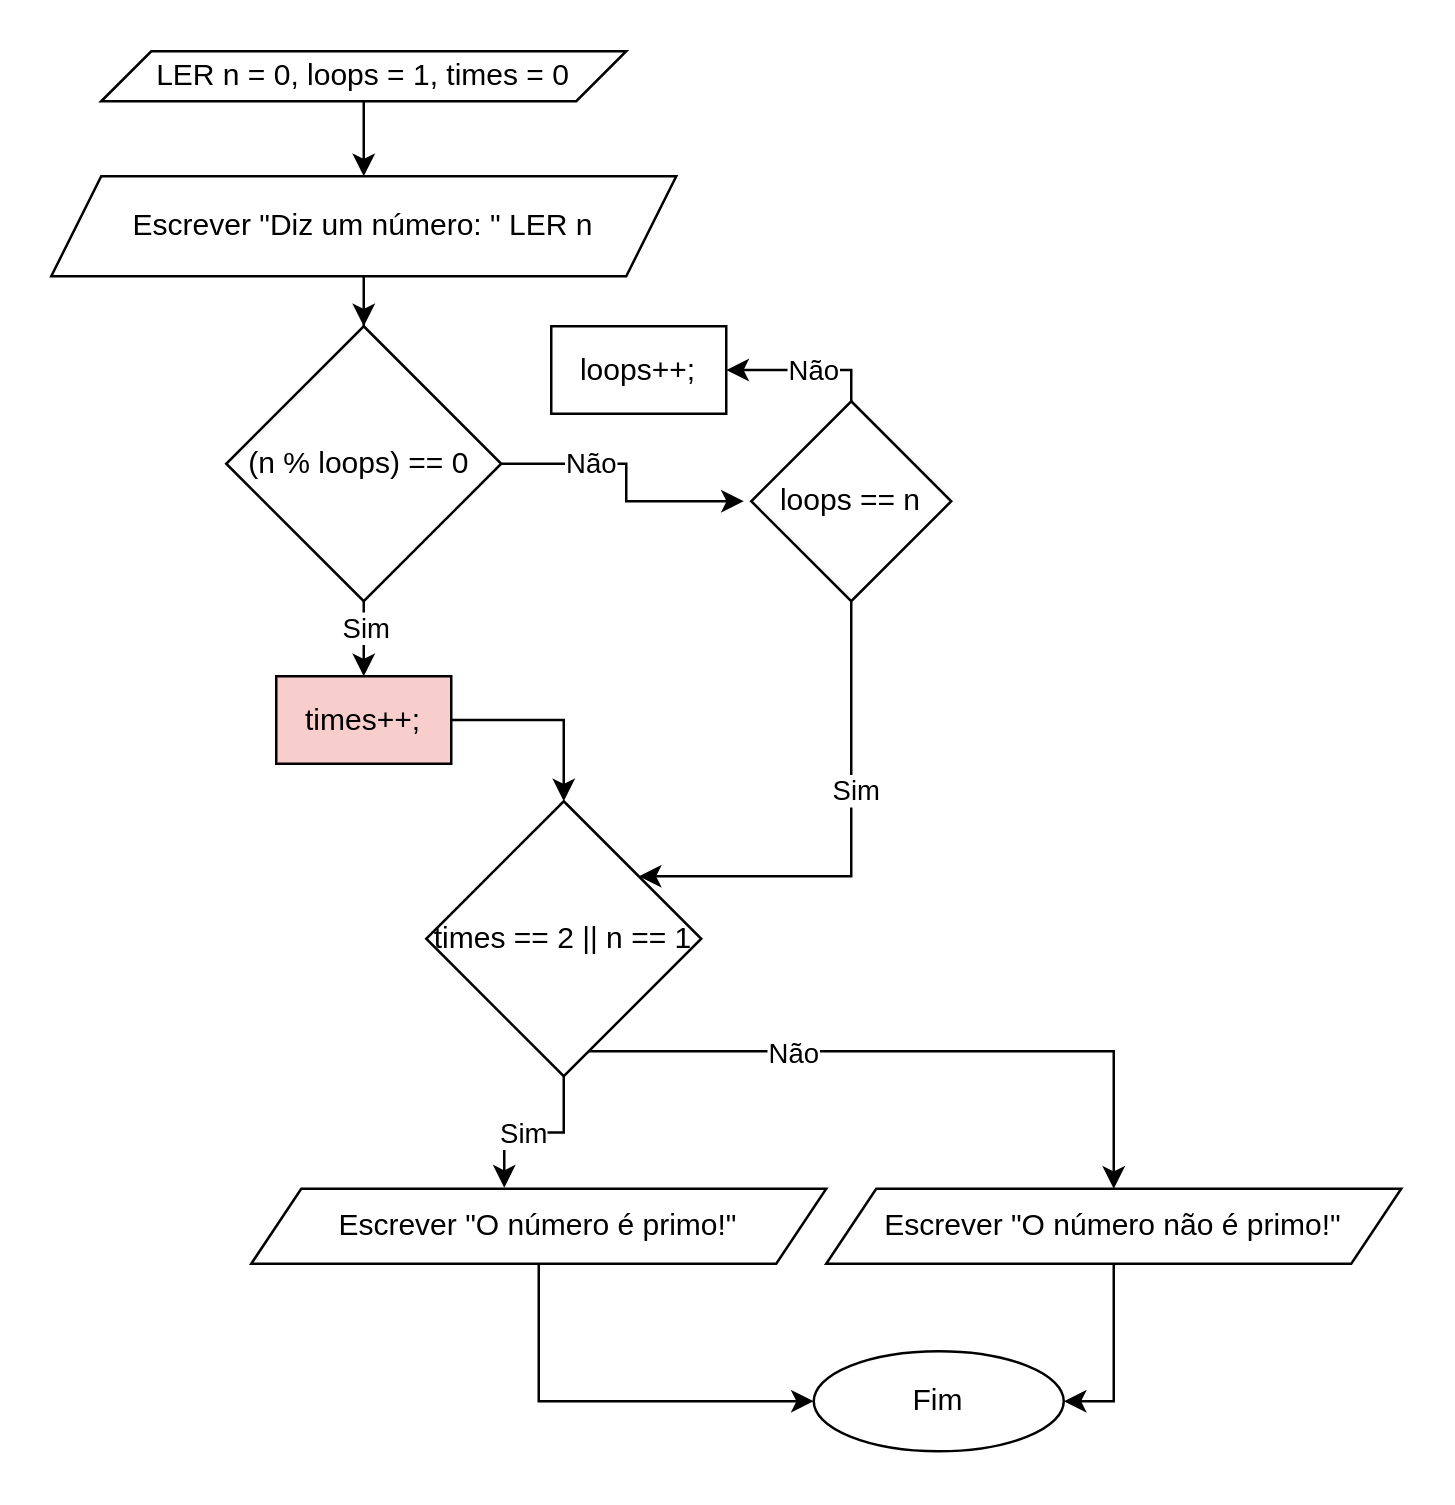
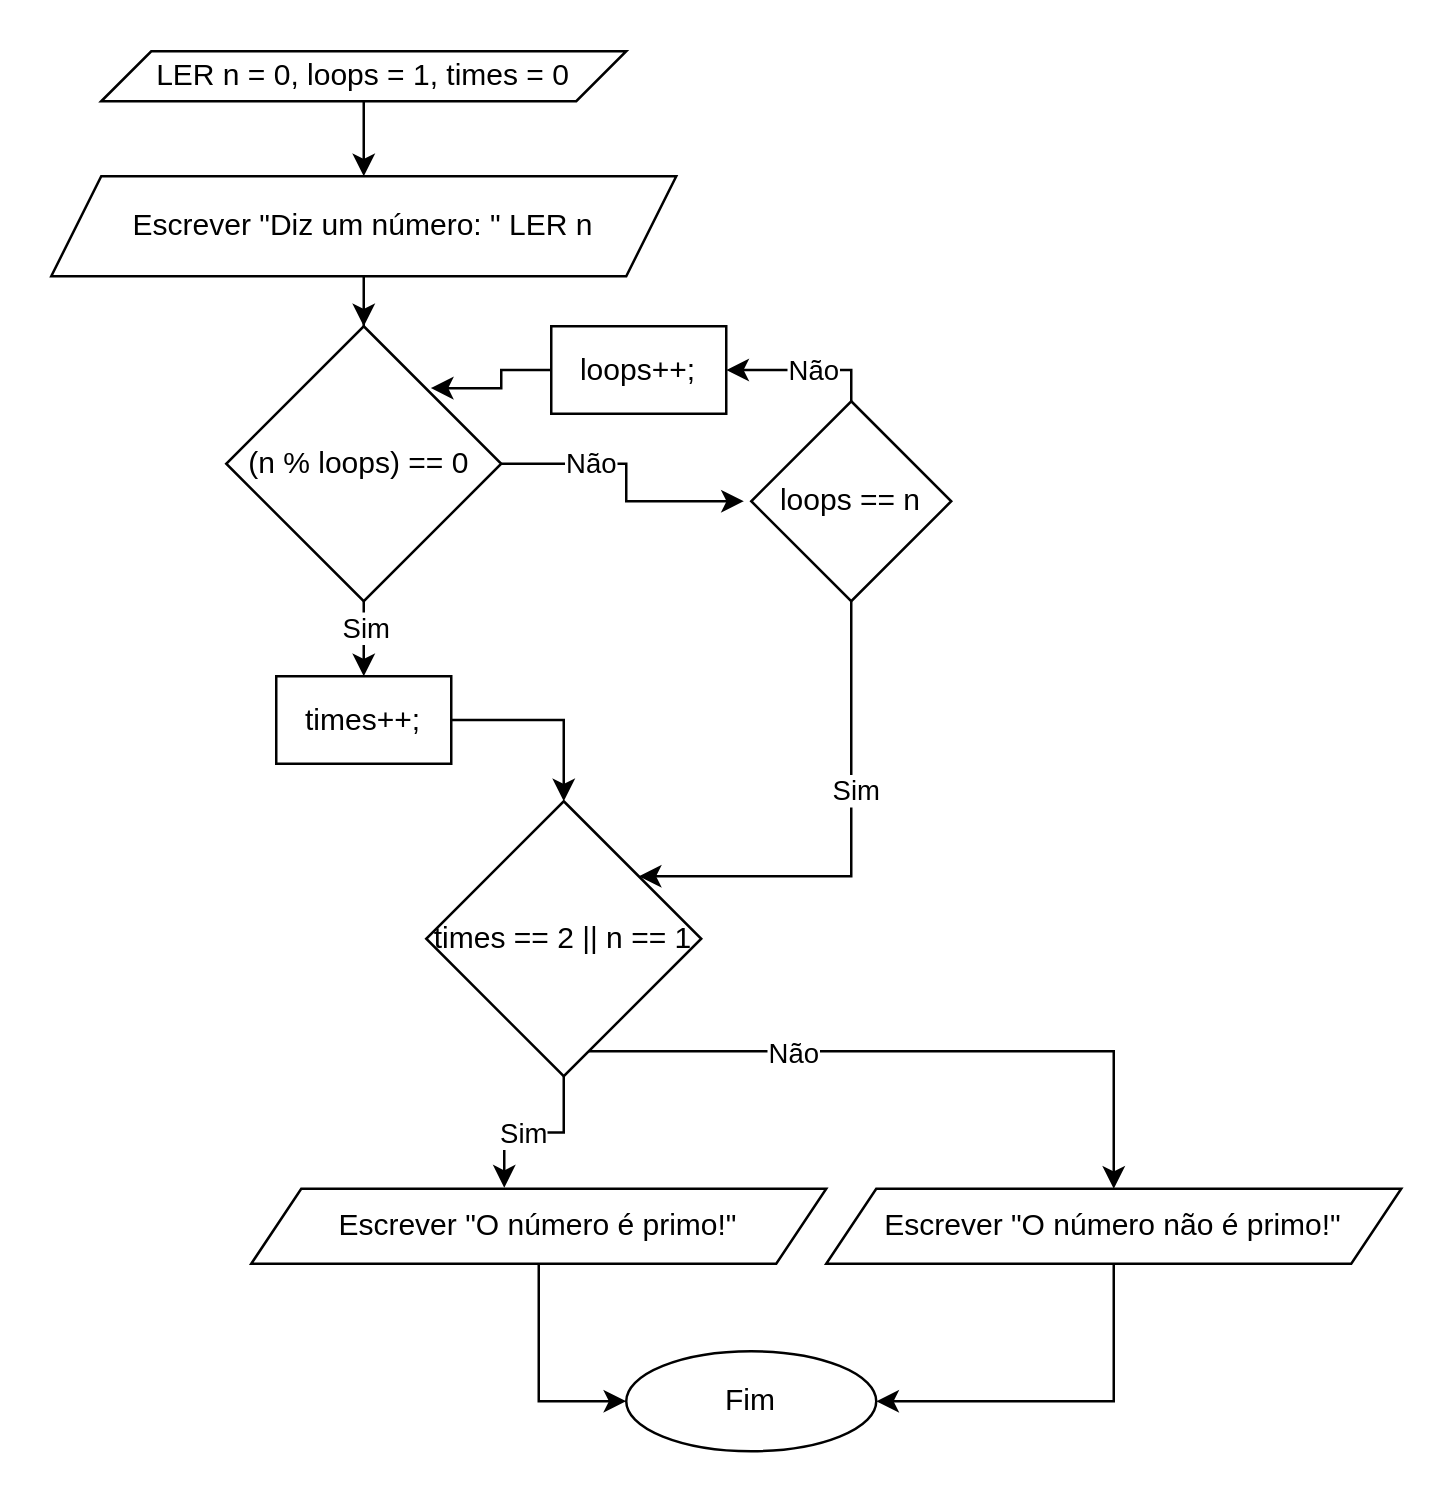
edge "loops++;" -> "(n % loops) == 0": added
node "times++;": fillcolor #f8cecc -> #ffffff
node "Fim": moved (939, 1401) -> (751, 1401)
